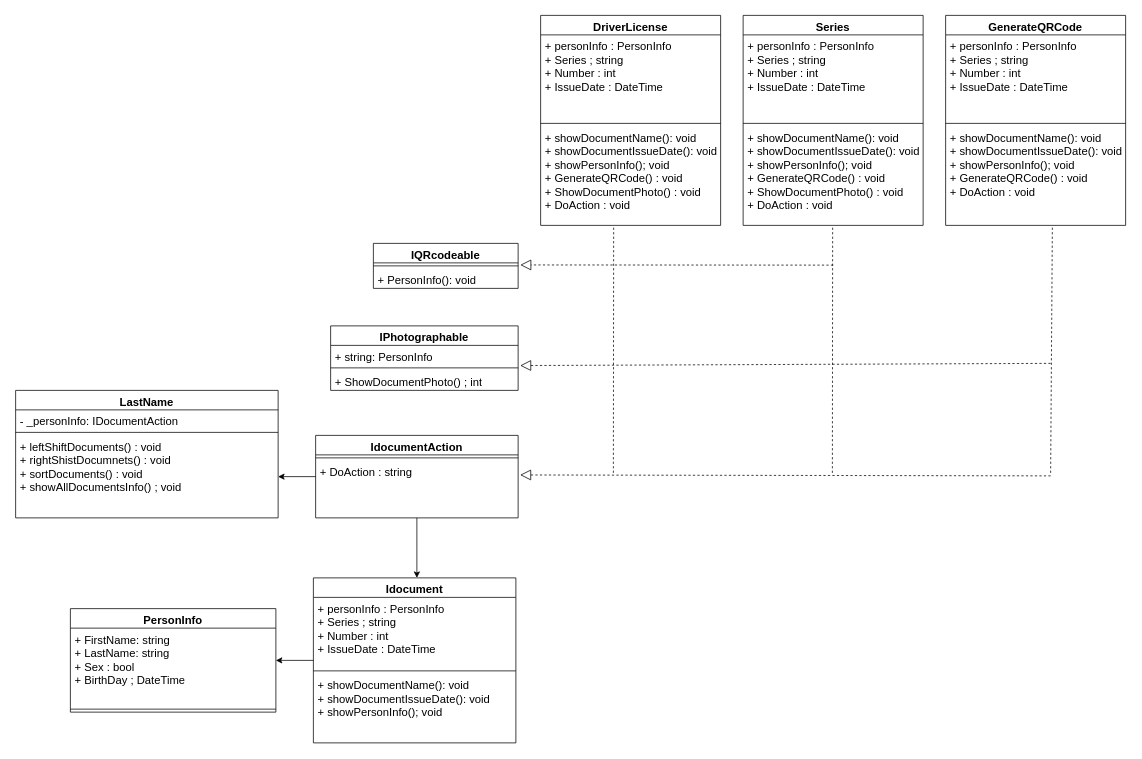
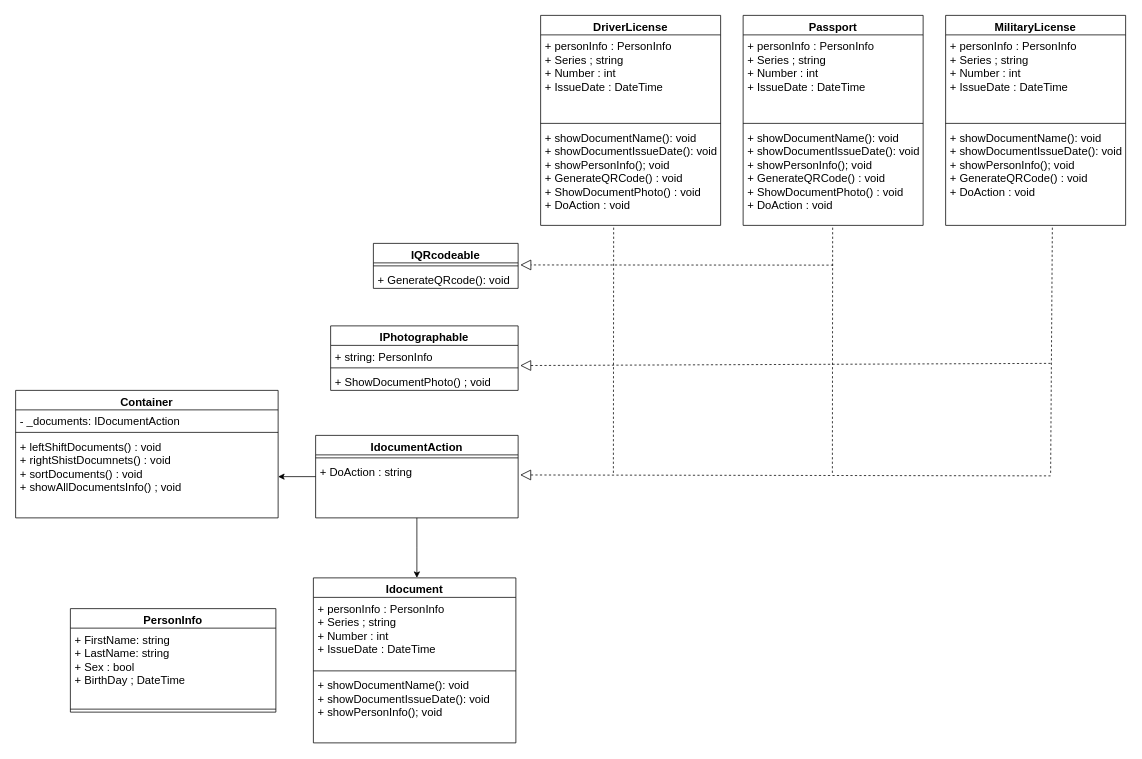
node "Series": label "Series" -> "Passport"
node "GenerateQRCode": label "GenerateQRCode" -> "MilitaryLicense"
node "+ PersonInfo(): void": label "+ PersonInfo(): void" -> "+ GenerateQRcode(): void"
node "+ ShowDocumentPhoto() ; int": label "+ ShowDocumentPhoto() ; int" -> "+ ShowDocumentPhoto() ; void"
node "LastName": label "LastName" -> "Container"
node "- _personInfo: IDocumentAction": label "- _personInfo: IDocumentAction" -> "- _documents: IDocumentAction"
edge "Idocument" -> "PersonInfo": removed
